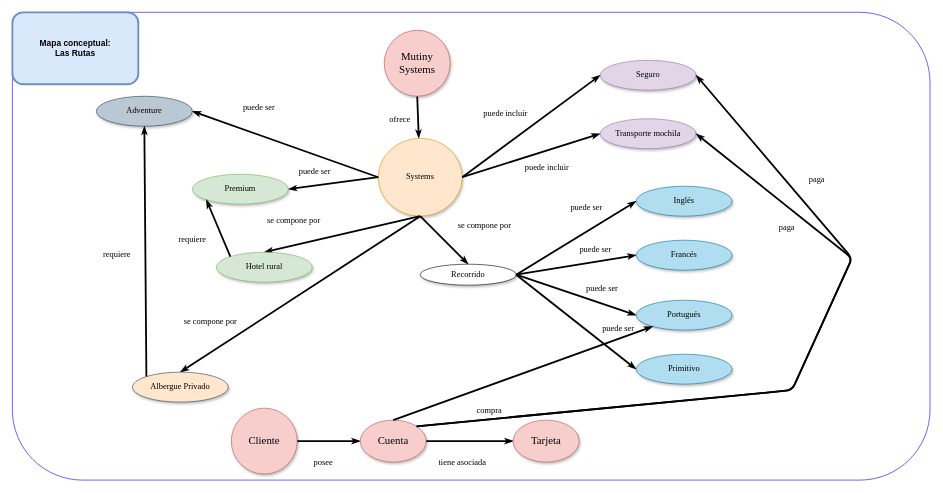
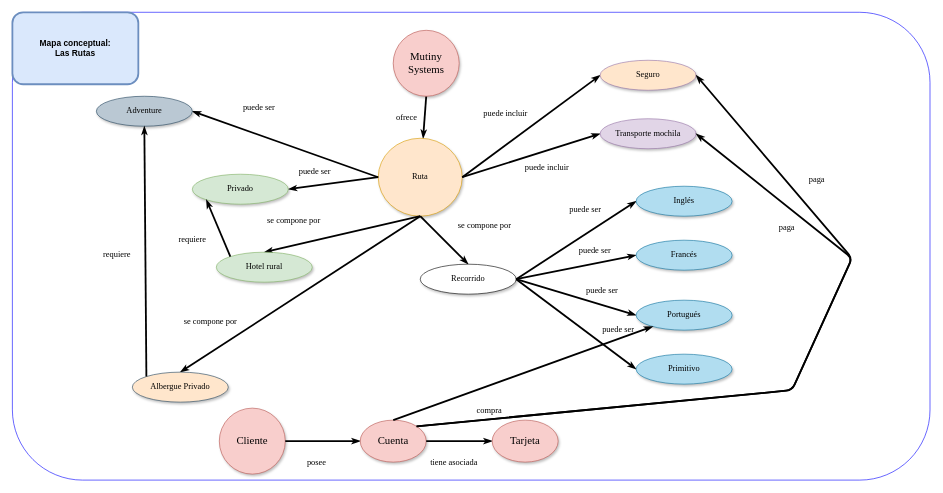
node "Mutiny Systems": moved (417, 63) -> (426, 63)
node "Seguro": fillcolor #e1d5e7 -> #ffe6cc
node "Systems": label "Systems" -> "Ruta"
node "Premium": label "Premium" -> "Privado"
node "Recorrido": size 96x21 -> 96x30
node "Cliente": moved (264, 441) -> (252, 441)
node "Tarjeta": moved (546, 441) -> (525, 441)
